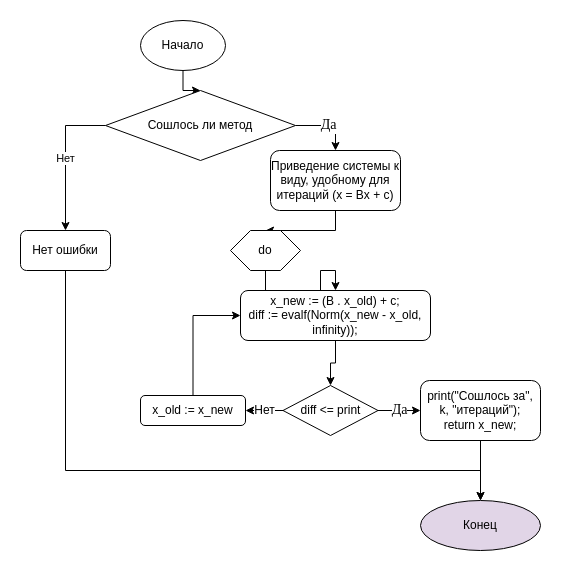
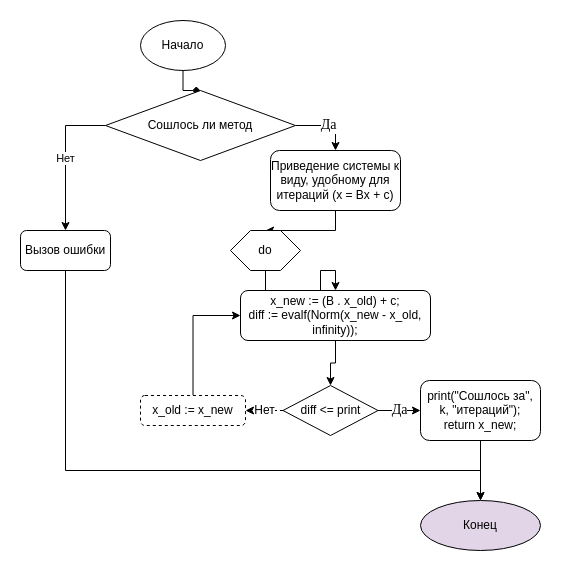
edge "Начало" -> "Сошлось ли метод": arrowhead classic -> diamond
node "Нет ошибки": label "Нет ошибки" -> "Вызов ошибки"
node "x_old := x_new": style solid -> dashed
edge "diff <= print" -> "x_old := x_new": style solid -> dashed
